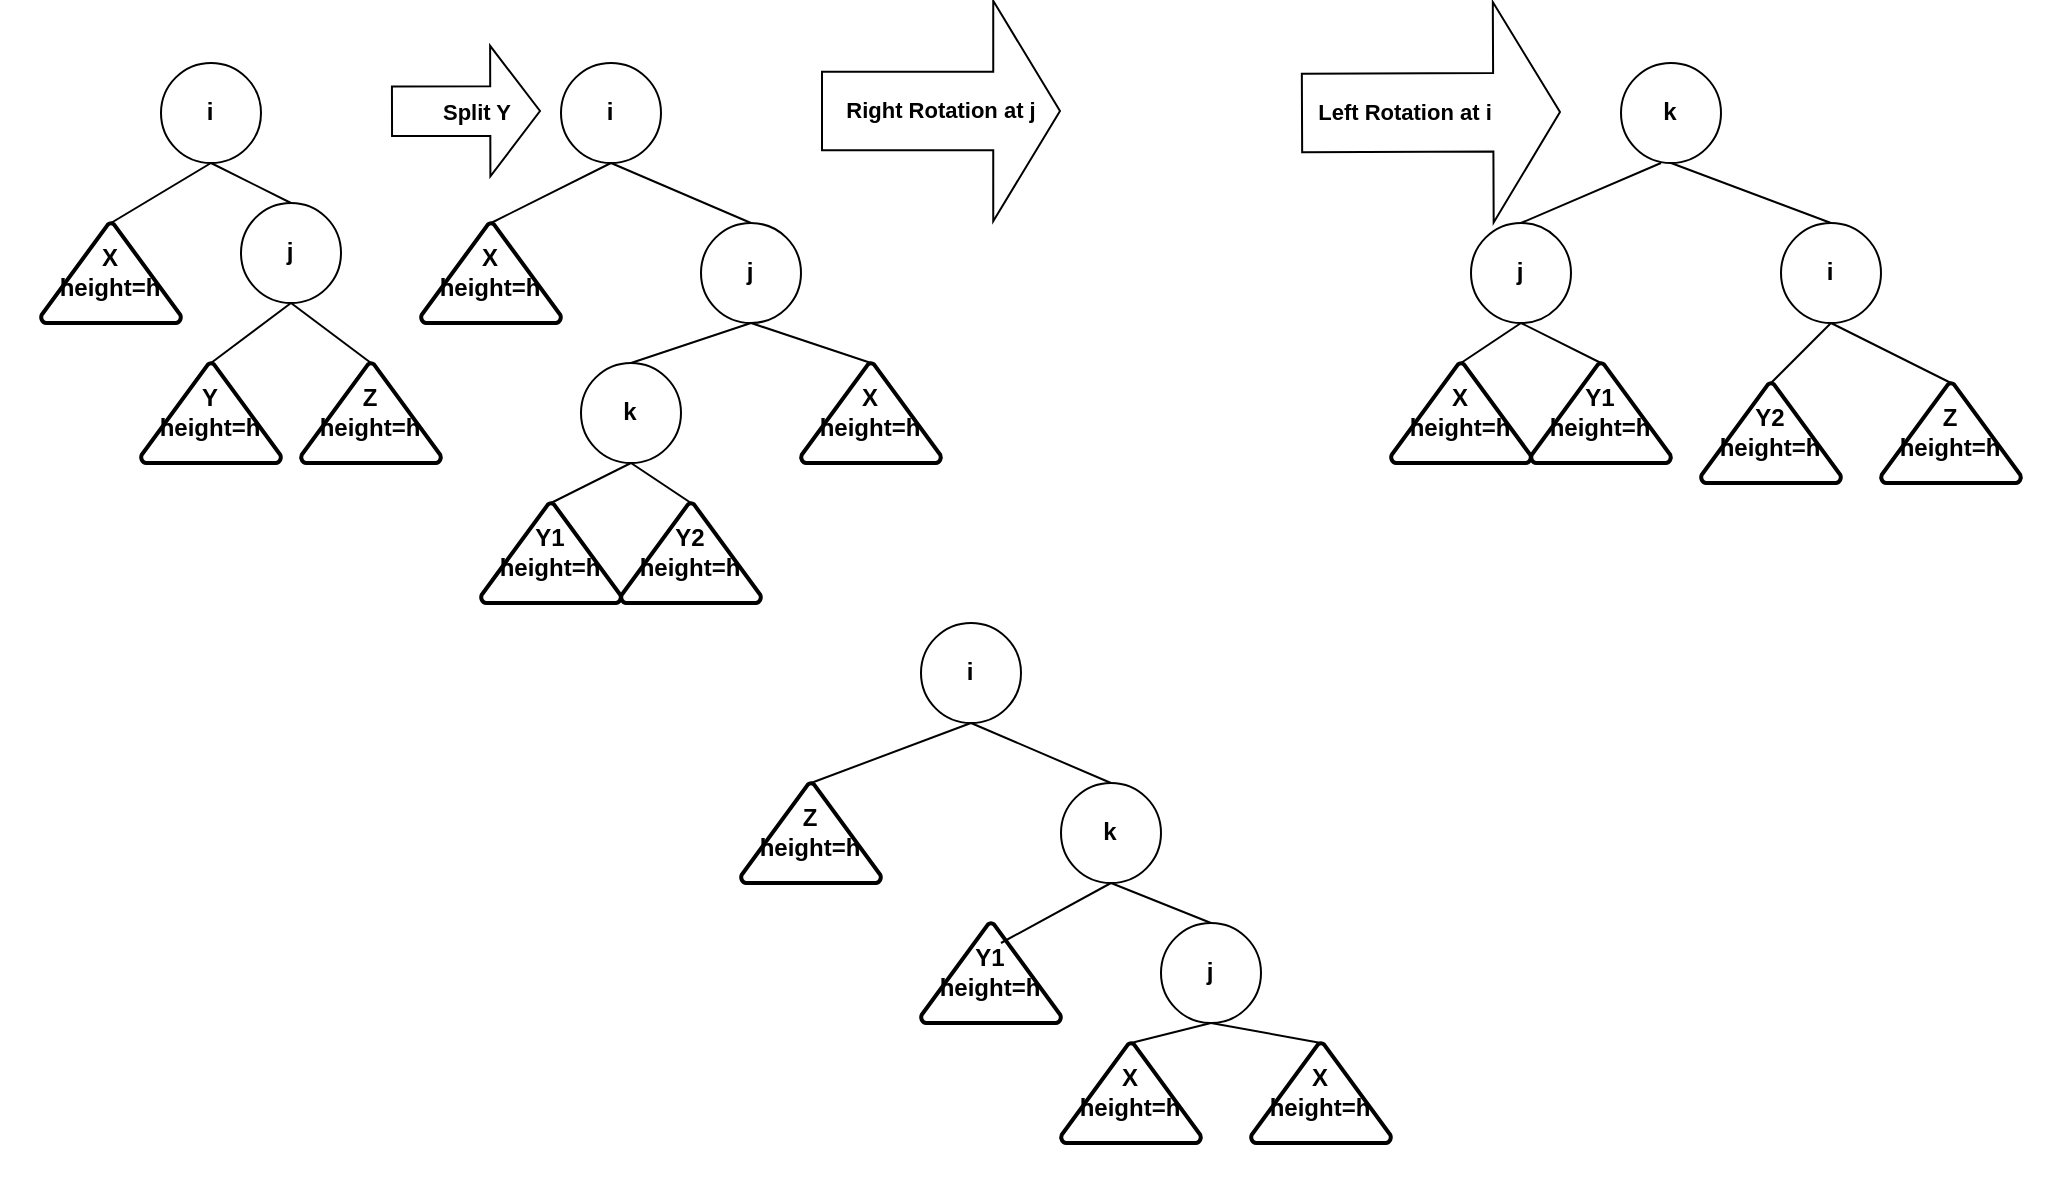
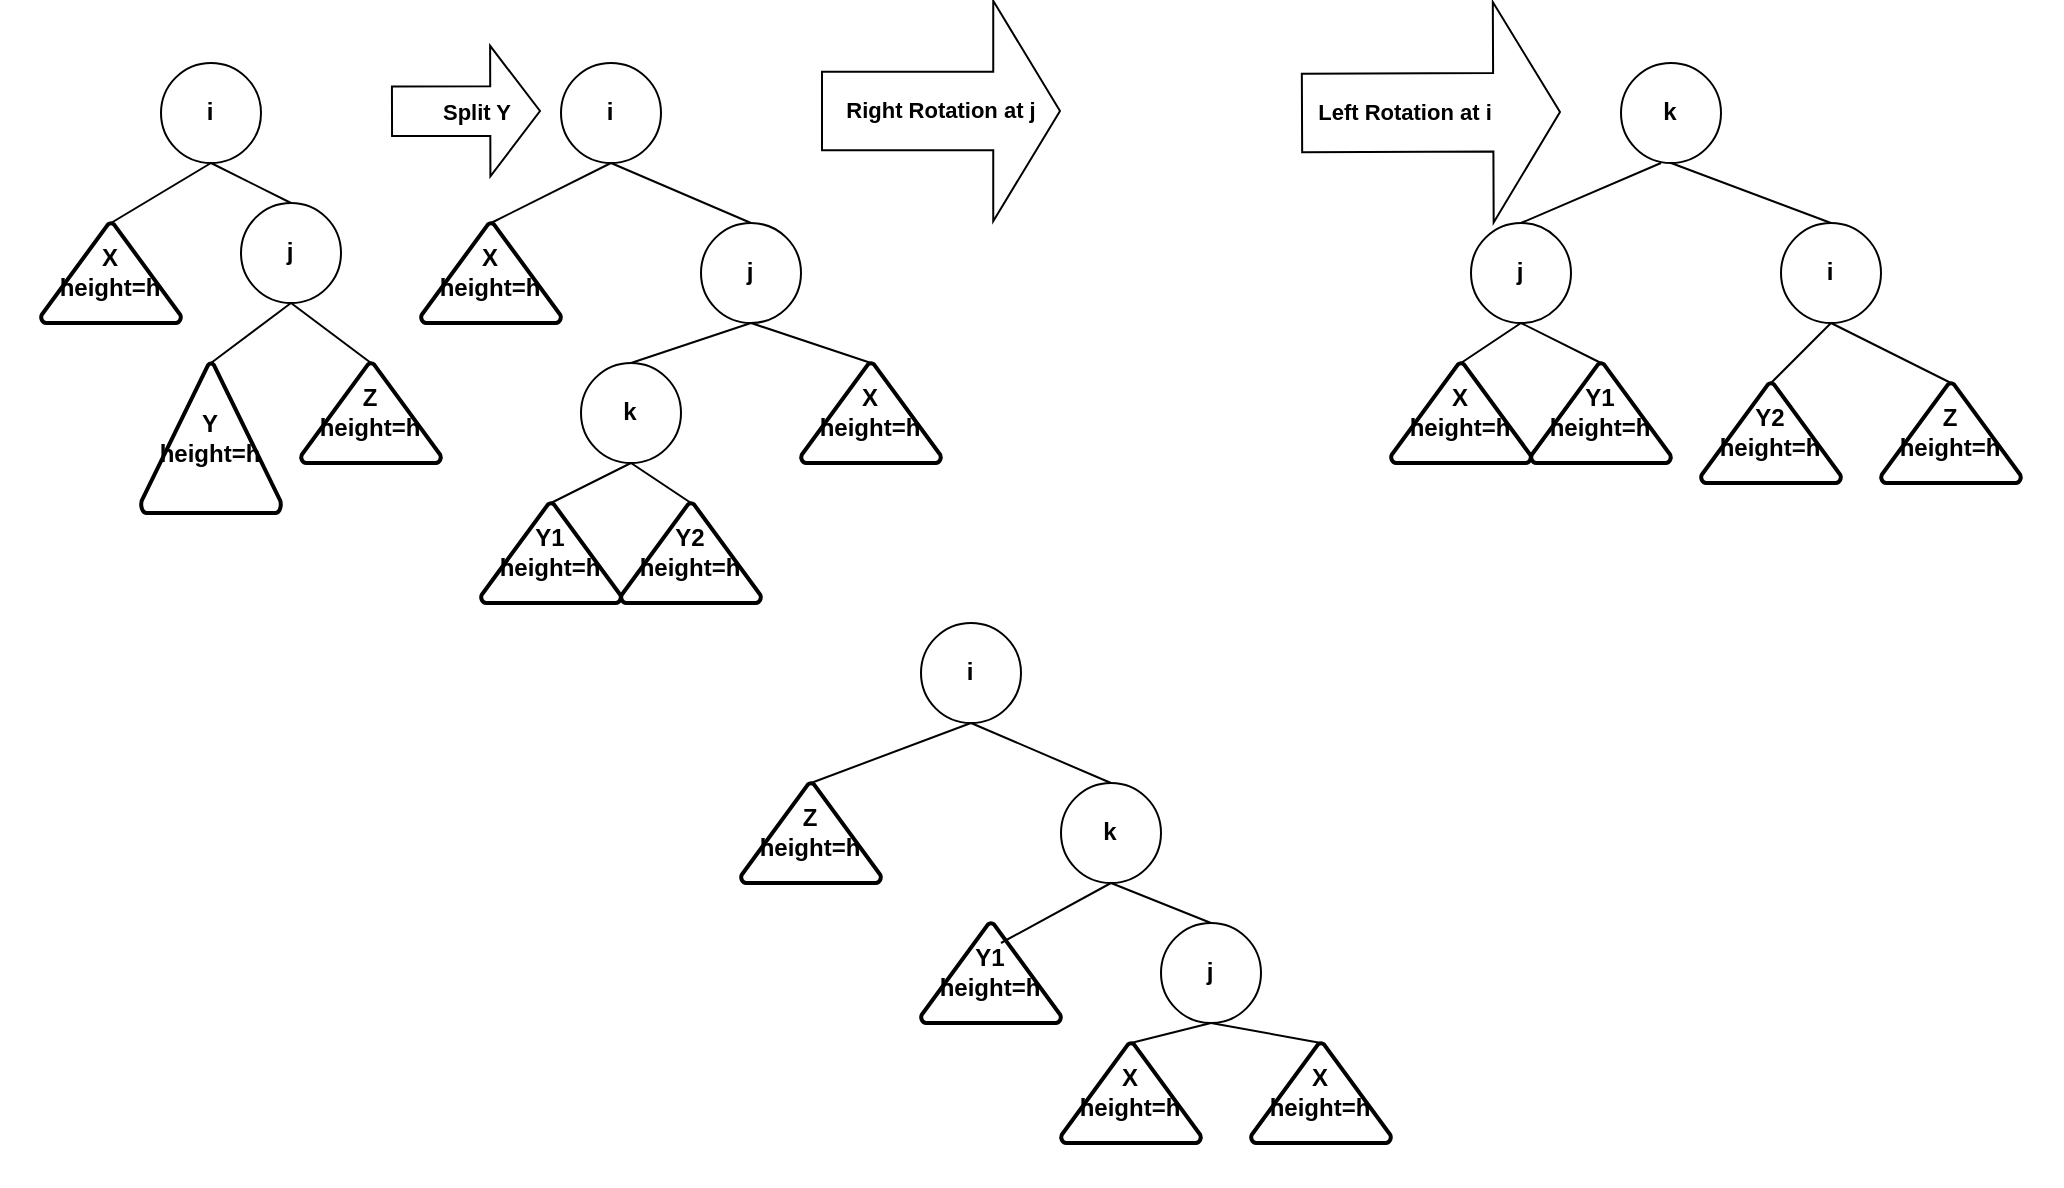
node "Y height=h": size 140x100 -> 140x150
